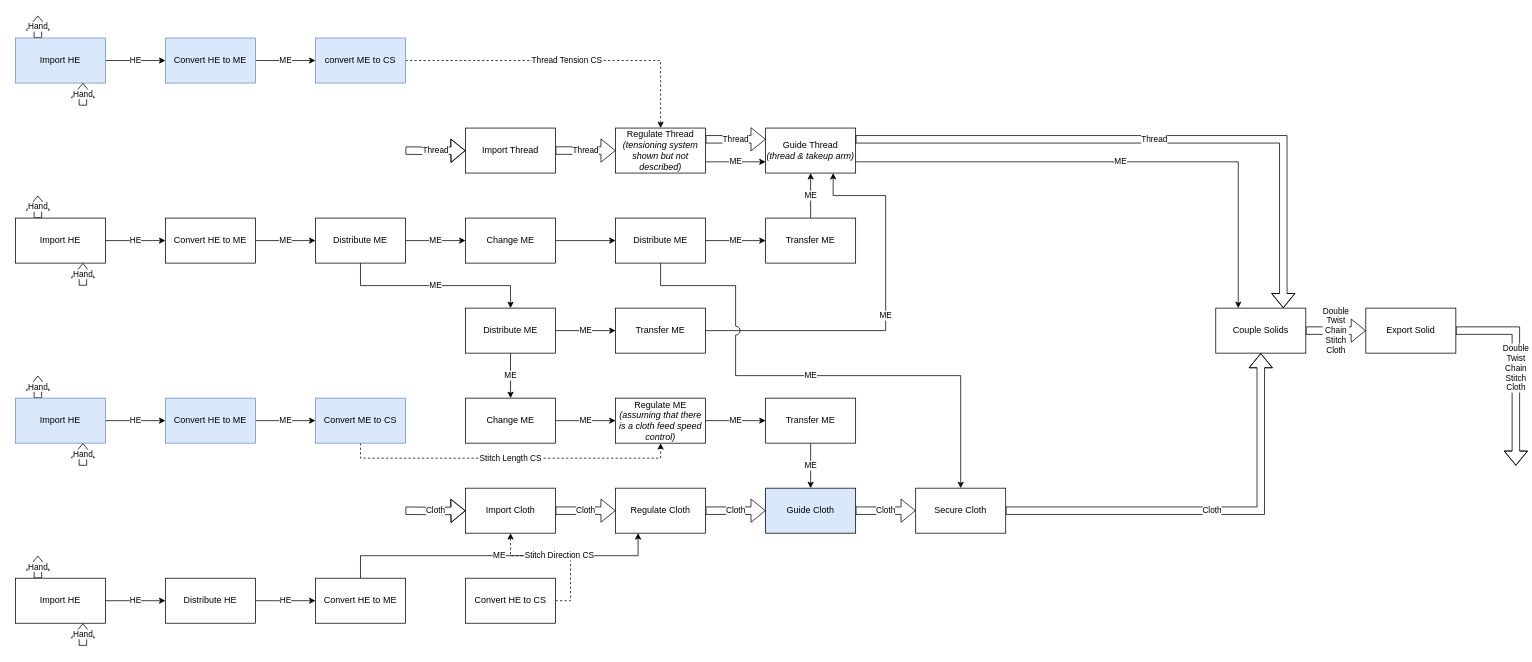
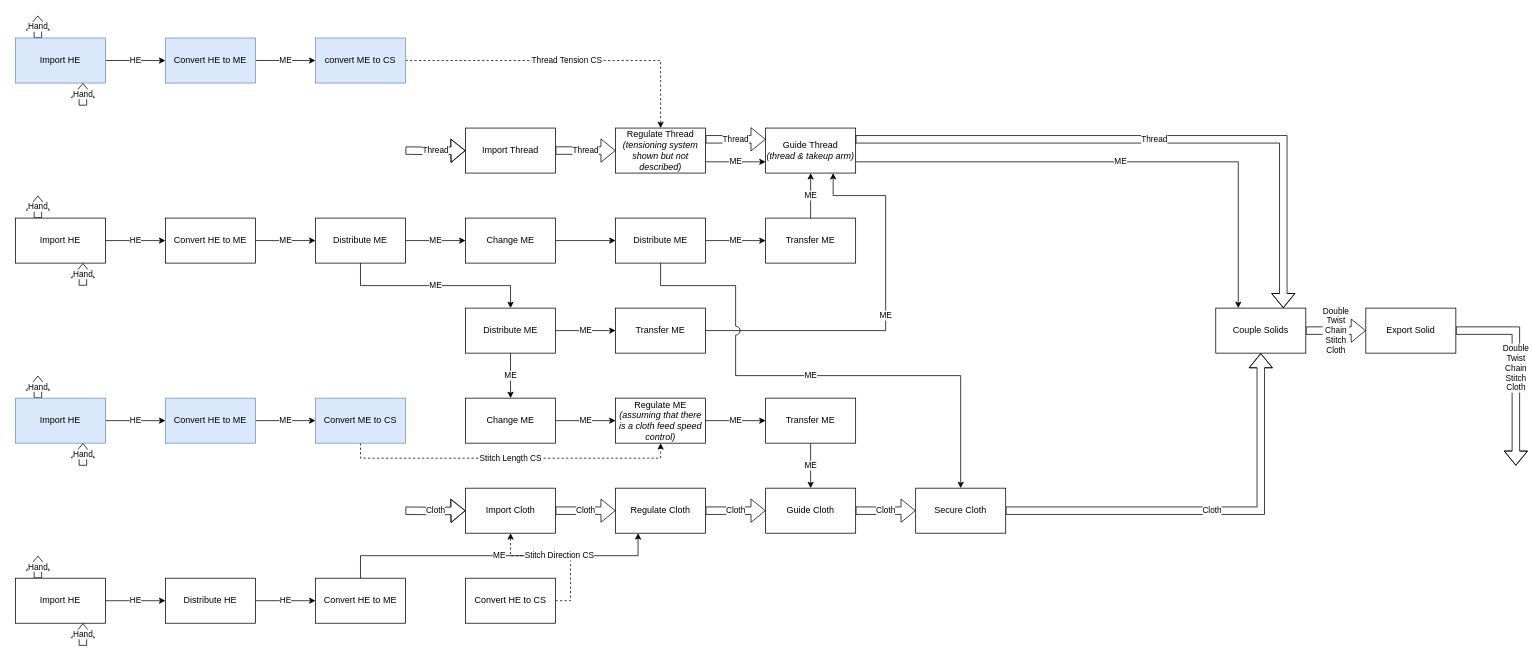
node "Guide Cloth": fillcolor #dae8fc -> #ffffff
